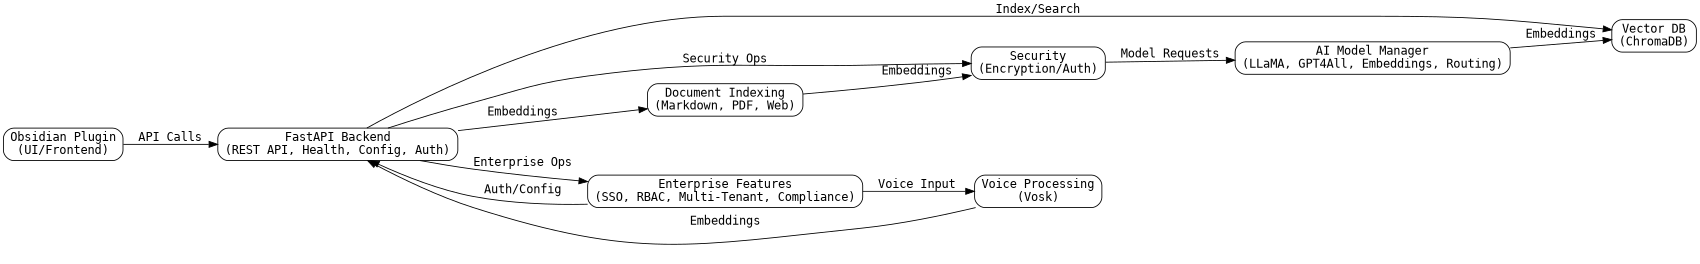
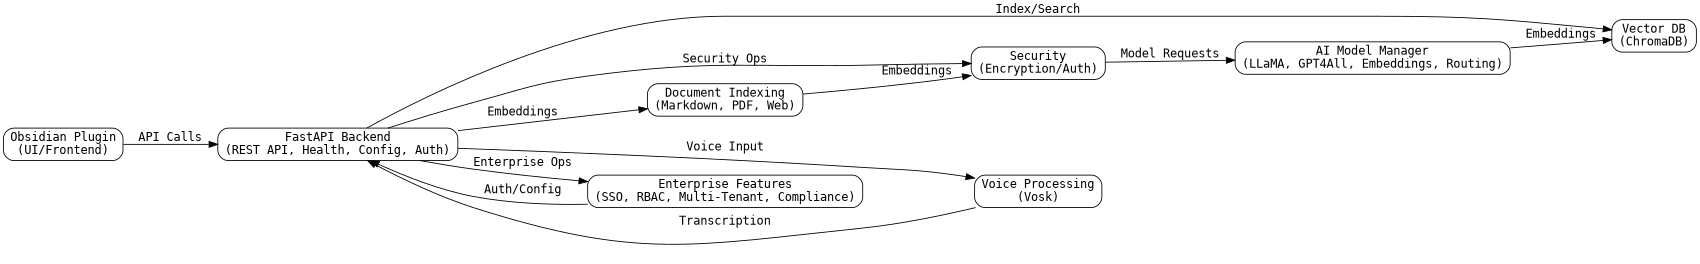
edge "Enterprise Features (SSO, RBAC, Multi-Tenant, Compliance)" -> "Voice Processing (Vosk)": now "FastAPI Backend (REST API, Health, Config, Auth)" -> "Voice Processing (Vosk)"
edge "Voice Processing (Vosk)" -> "FastAPI Backend (REST API, Health, Config, Auth)": label "Embeddings" -> "Transcription"
